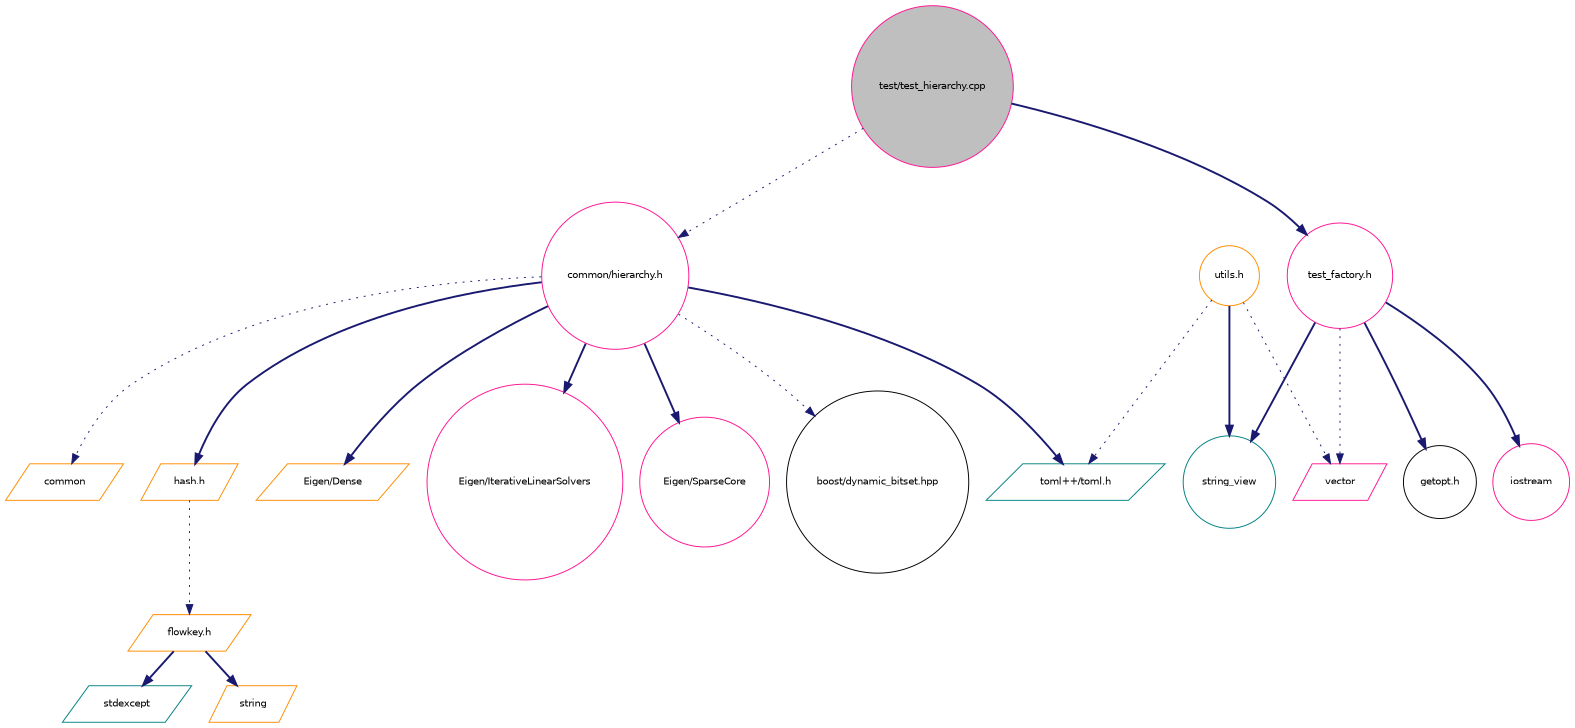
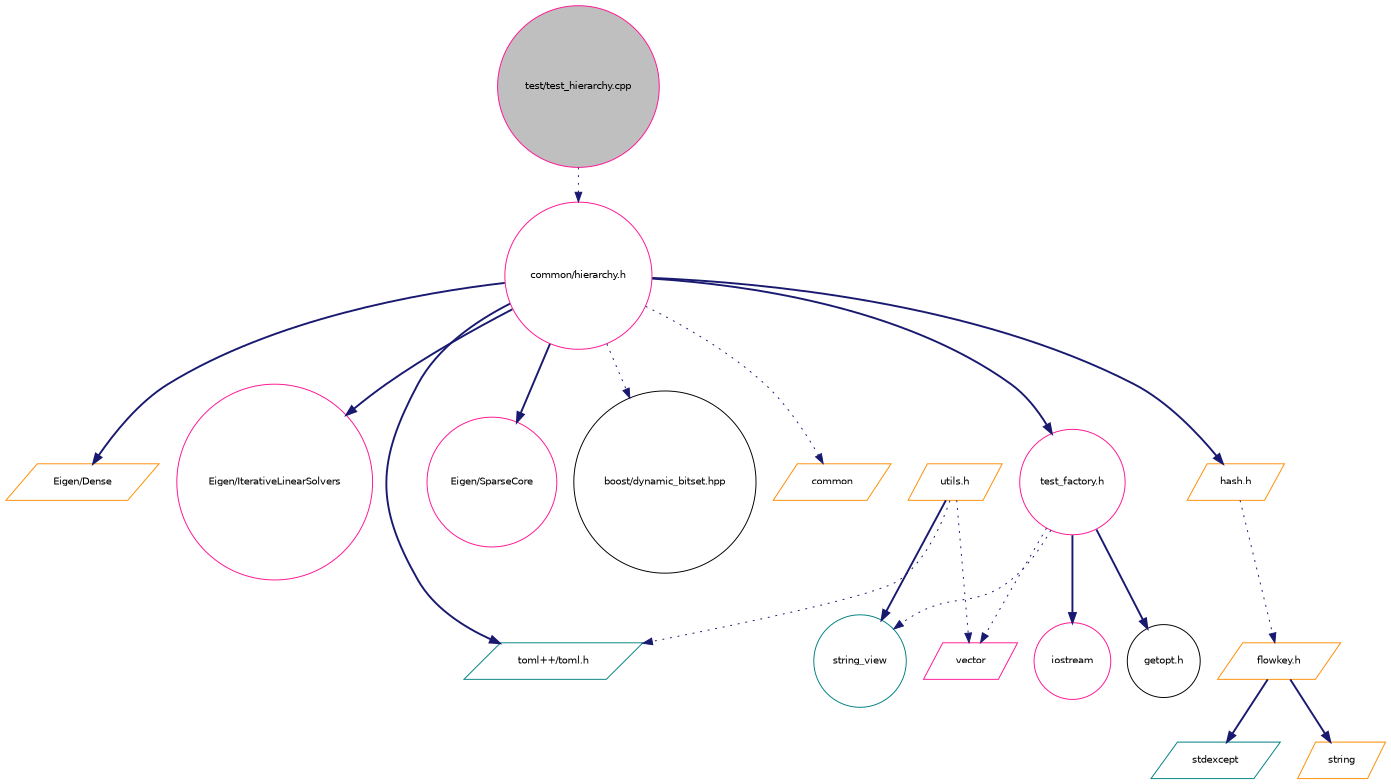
edge "test/test_hierarchy.cpp" -> "test_factory.h": now "common/hierarchy.h" -> "test_factory.h"
node "utils.h": shape circle -> parallelogram
edge "test_factory.h" -> "string_view": style bold -> dotted
